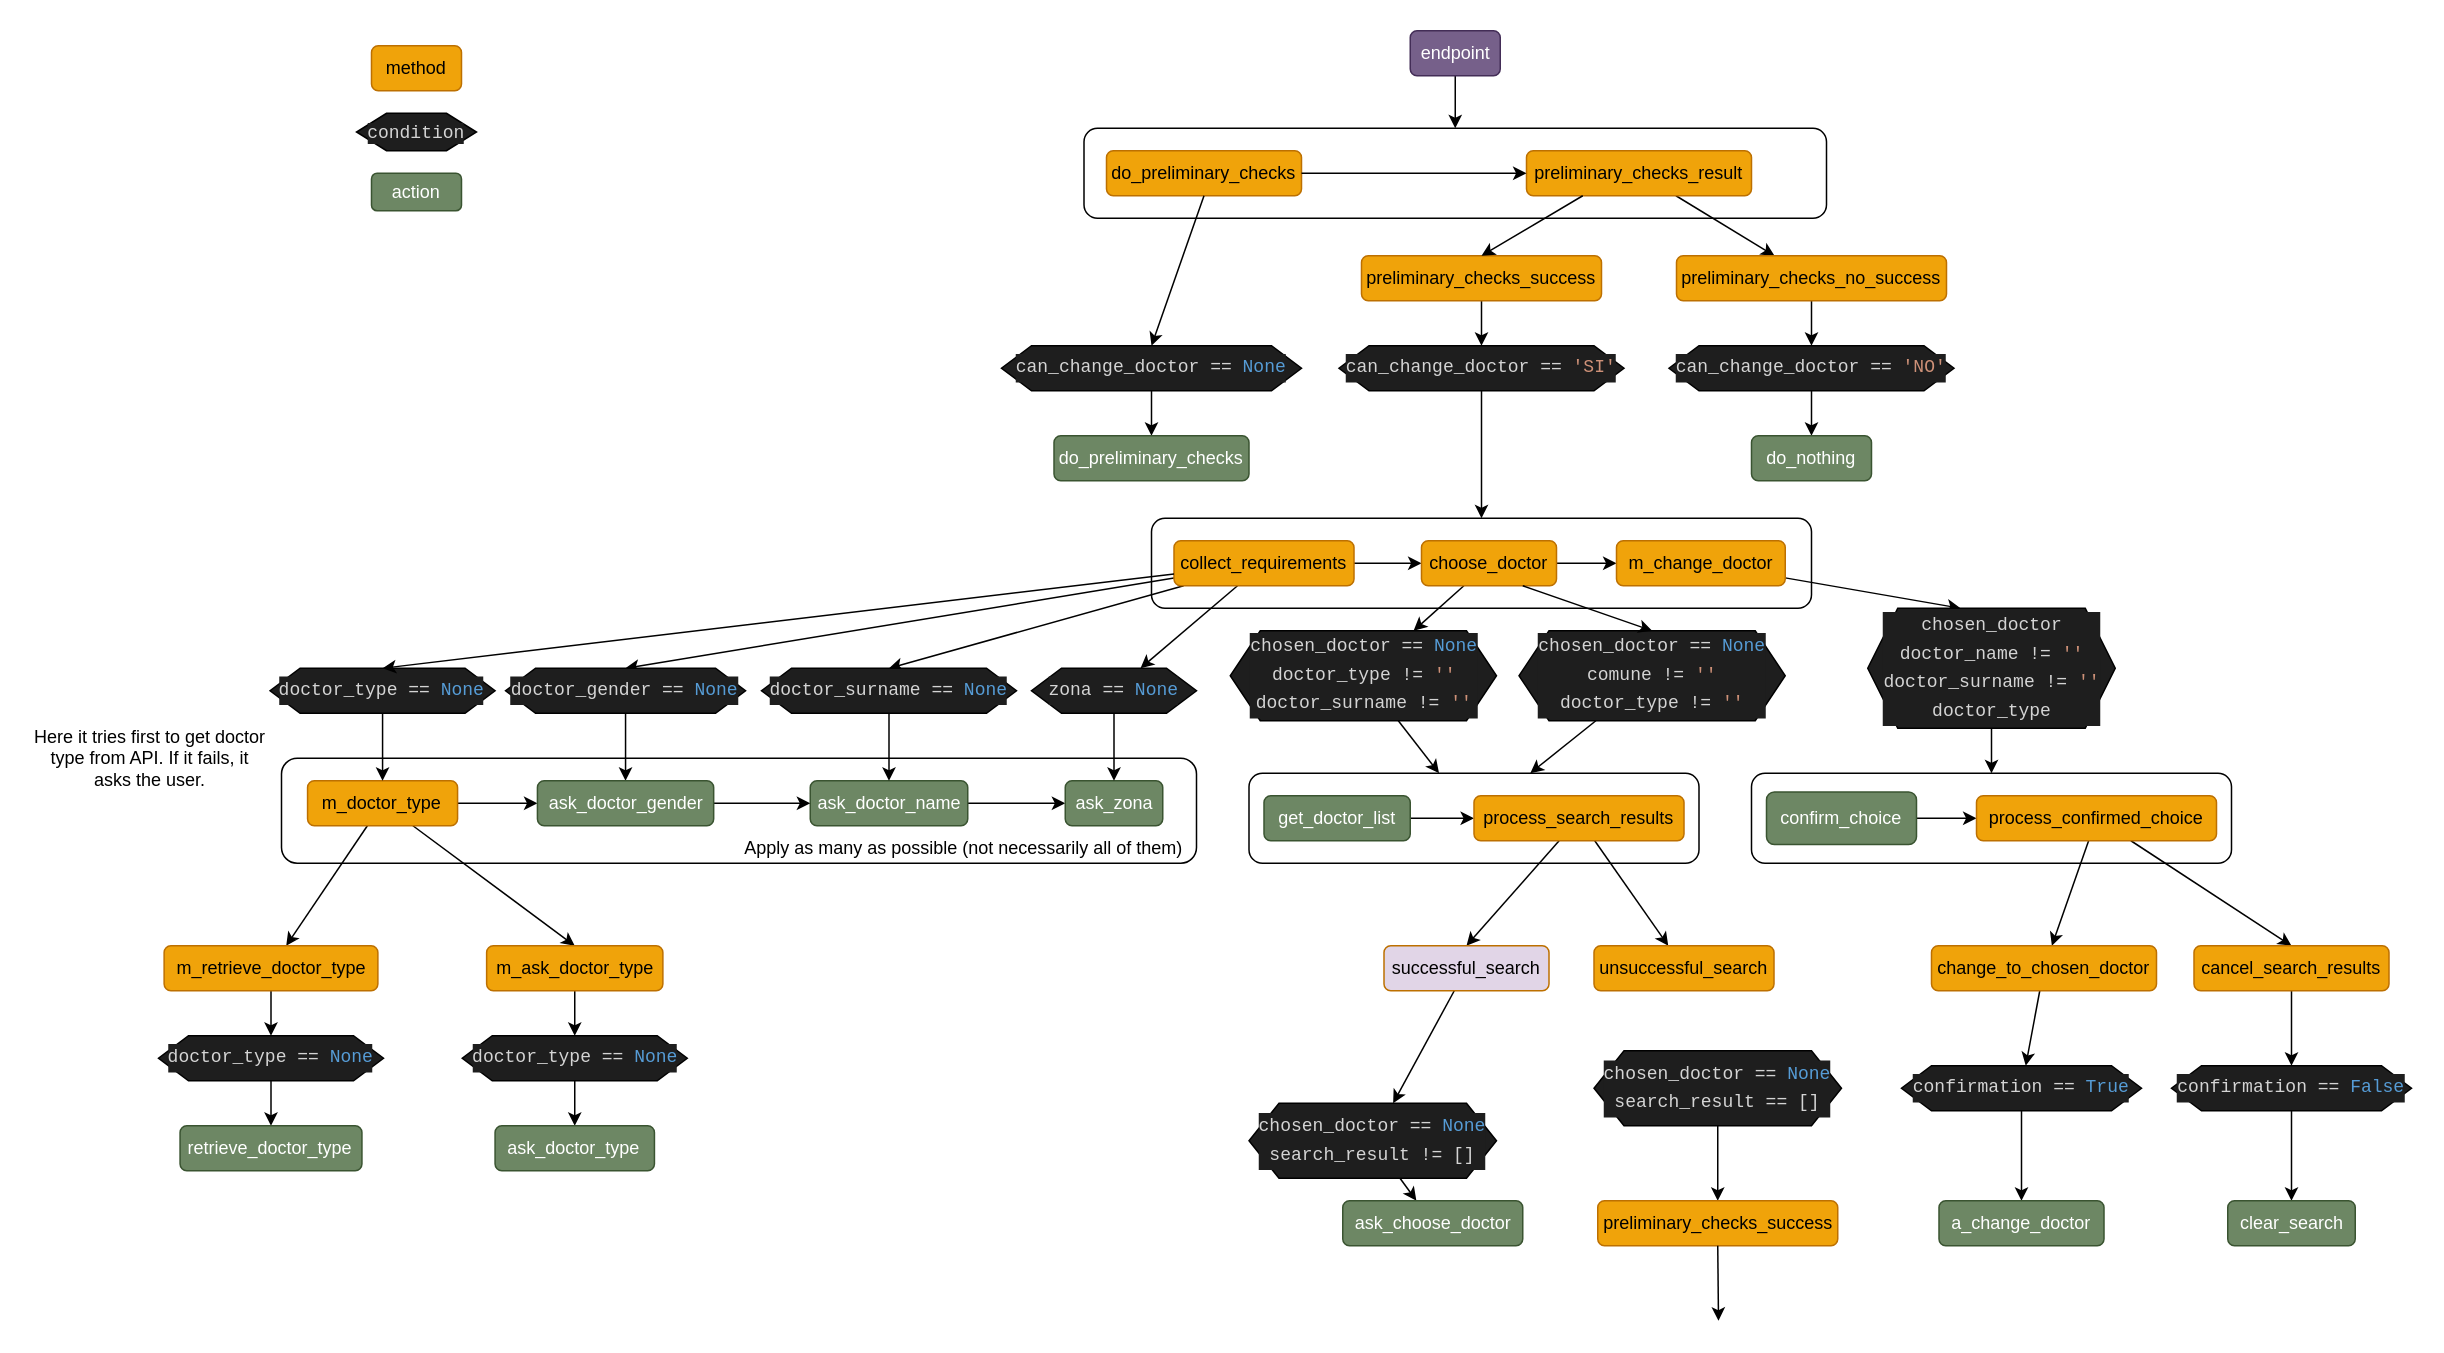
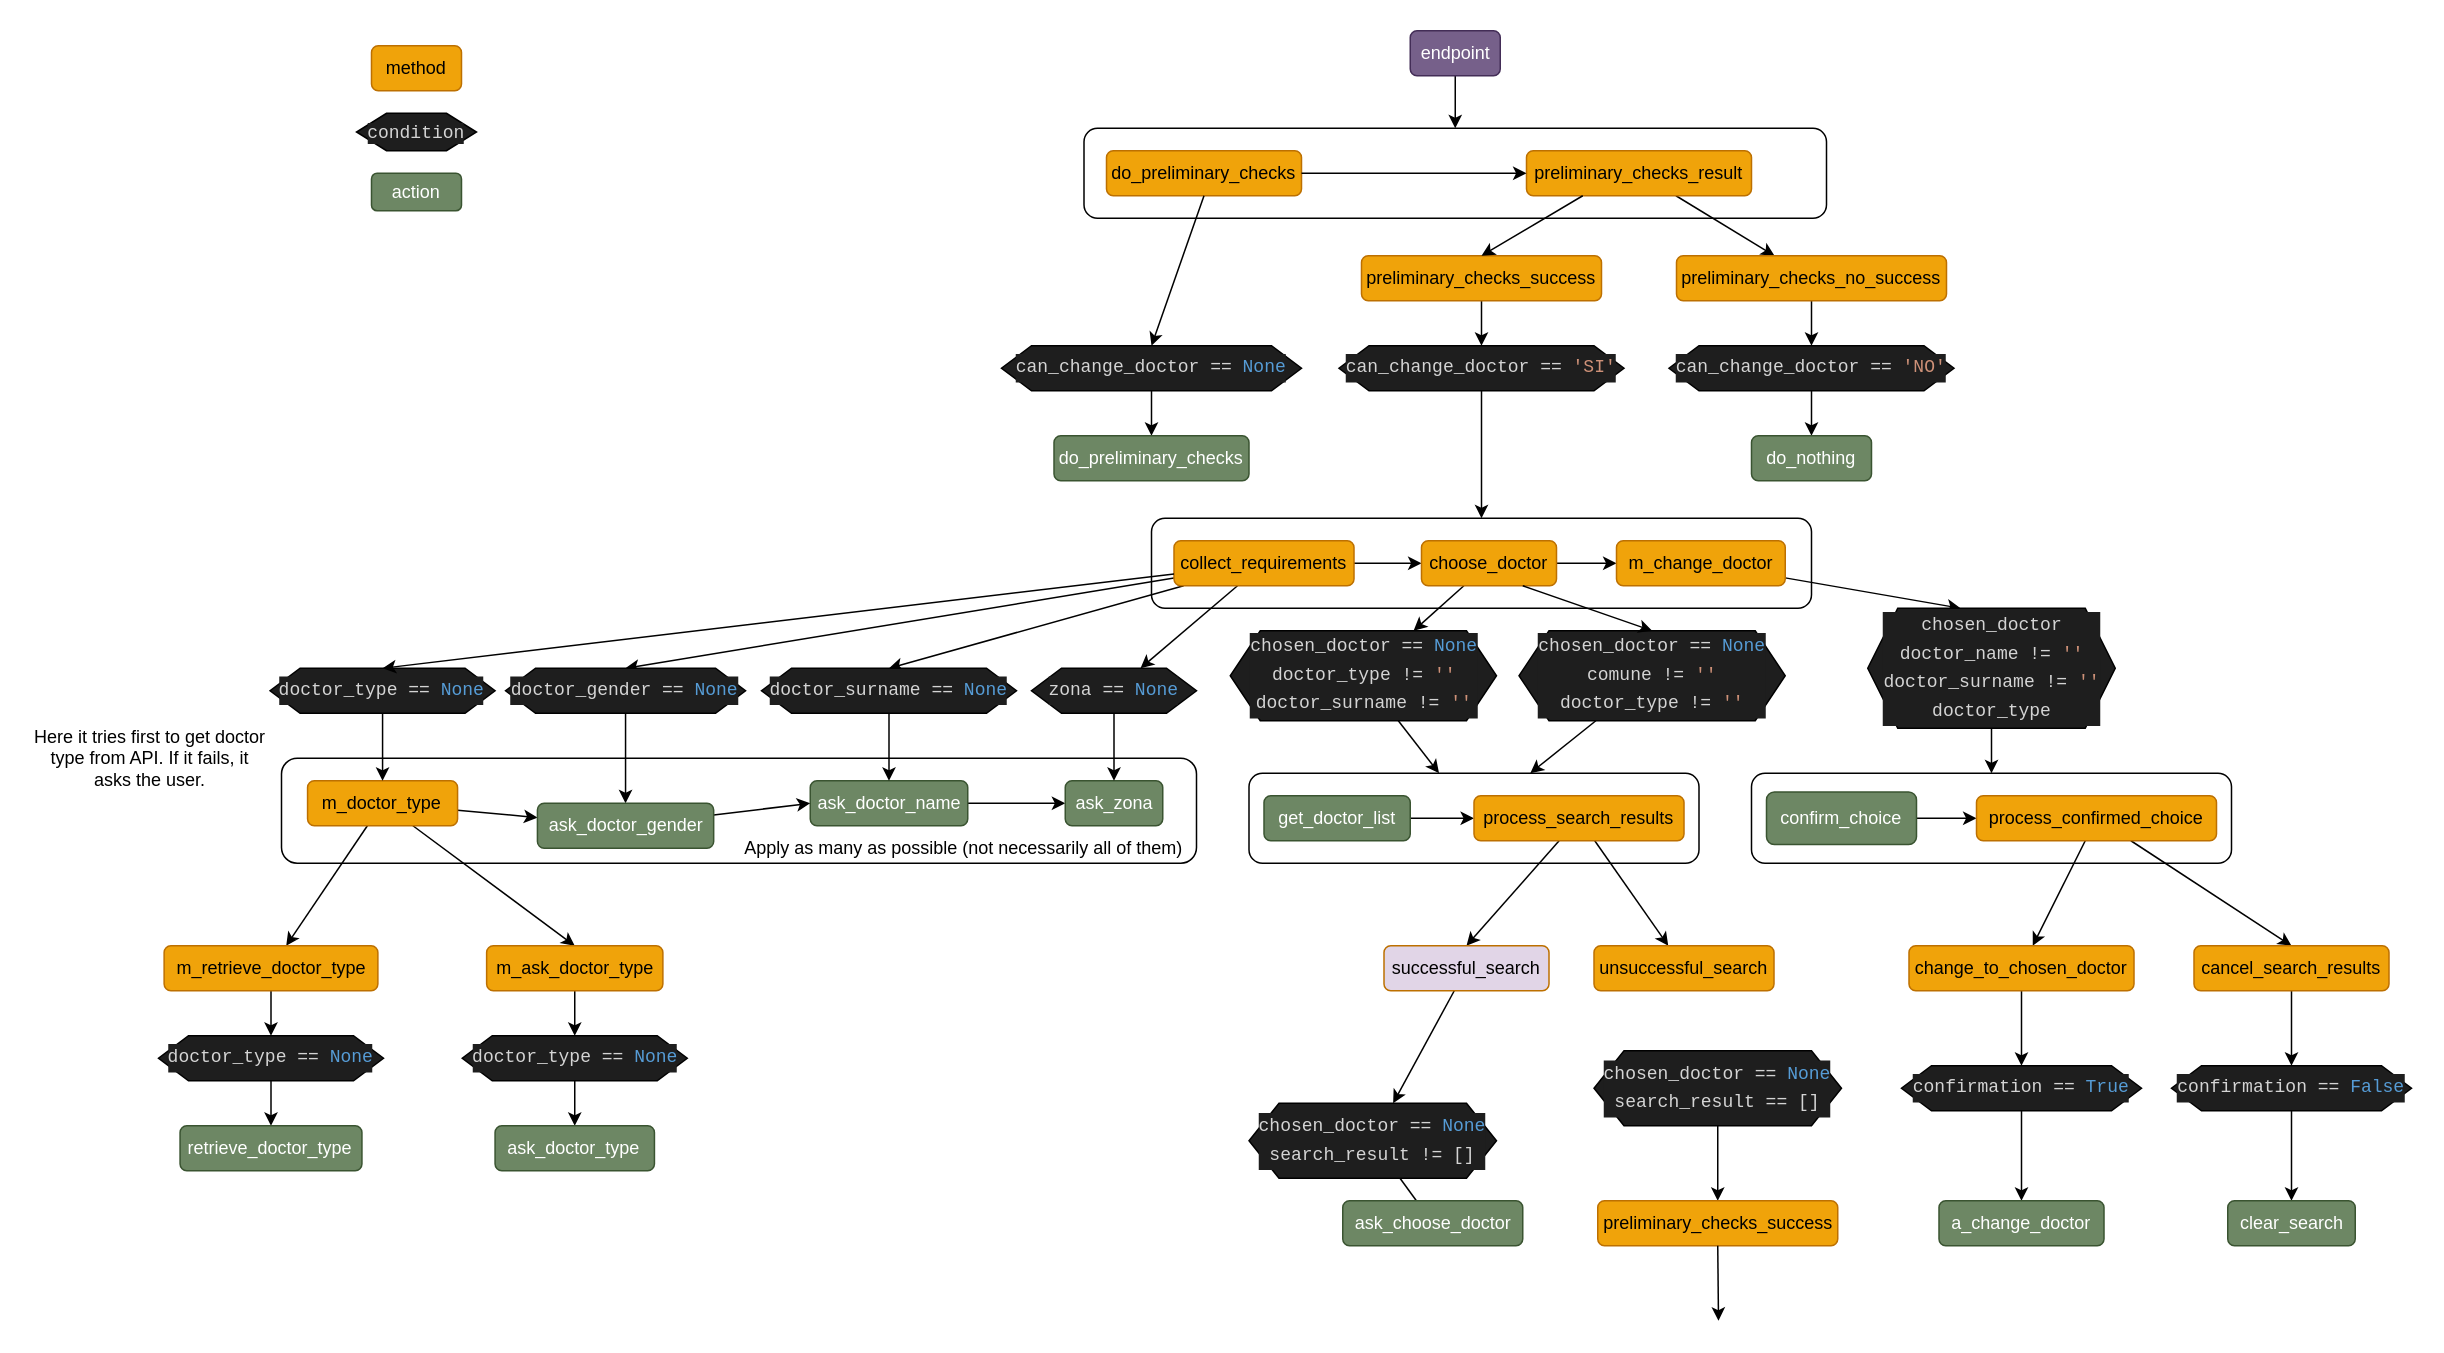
node "ask_doctor_gender": moved (625, 803) -> (625, 826)
node "change_to_chosen_doctor": moved (2044, 968) -> (2021, 968)
edge "chosen_doctor == None search_result != []" -> "ask_choose_doctor": arrowhead classic -> none
